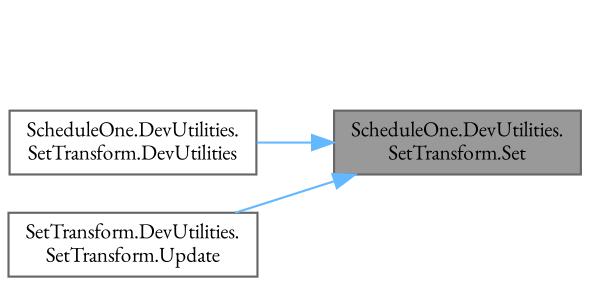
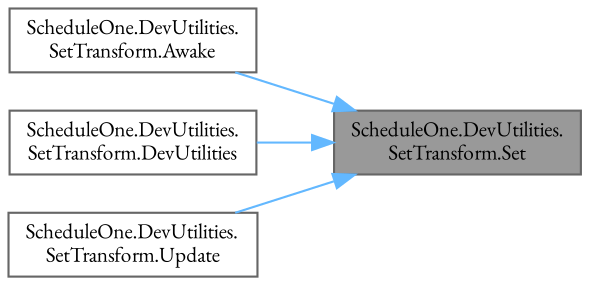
node "ScheduleOne.DevUtilities. SetTransform.Awake": added
node "SetTransform.DevUtilities. SetTransform.Update": label "SetTransform.DevUtilities. SetTransform.Update" -> "ScheduleOne.DevUtilities. SetTransform.Update"
